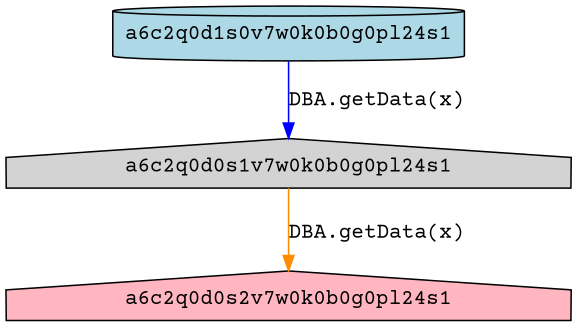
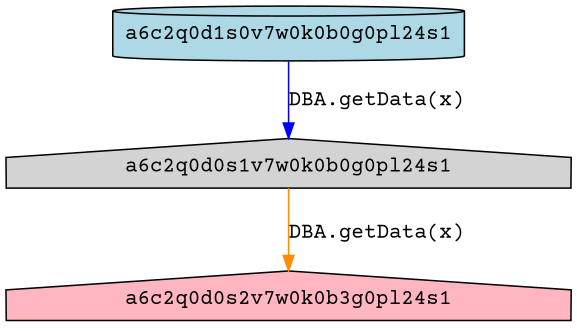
node "a6c2q0d0s2v7w0k0b0g0pl24s1": label "a6c2q0d0s2v7w0k0b0g0pl24s1" -> "a6c2q0d0s2v7w0k0b3g0pl24s1"
